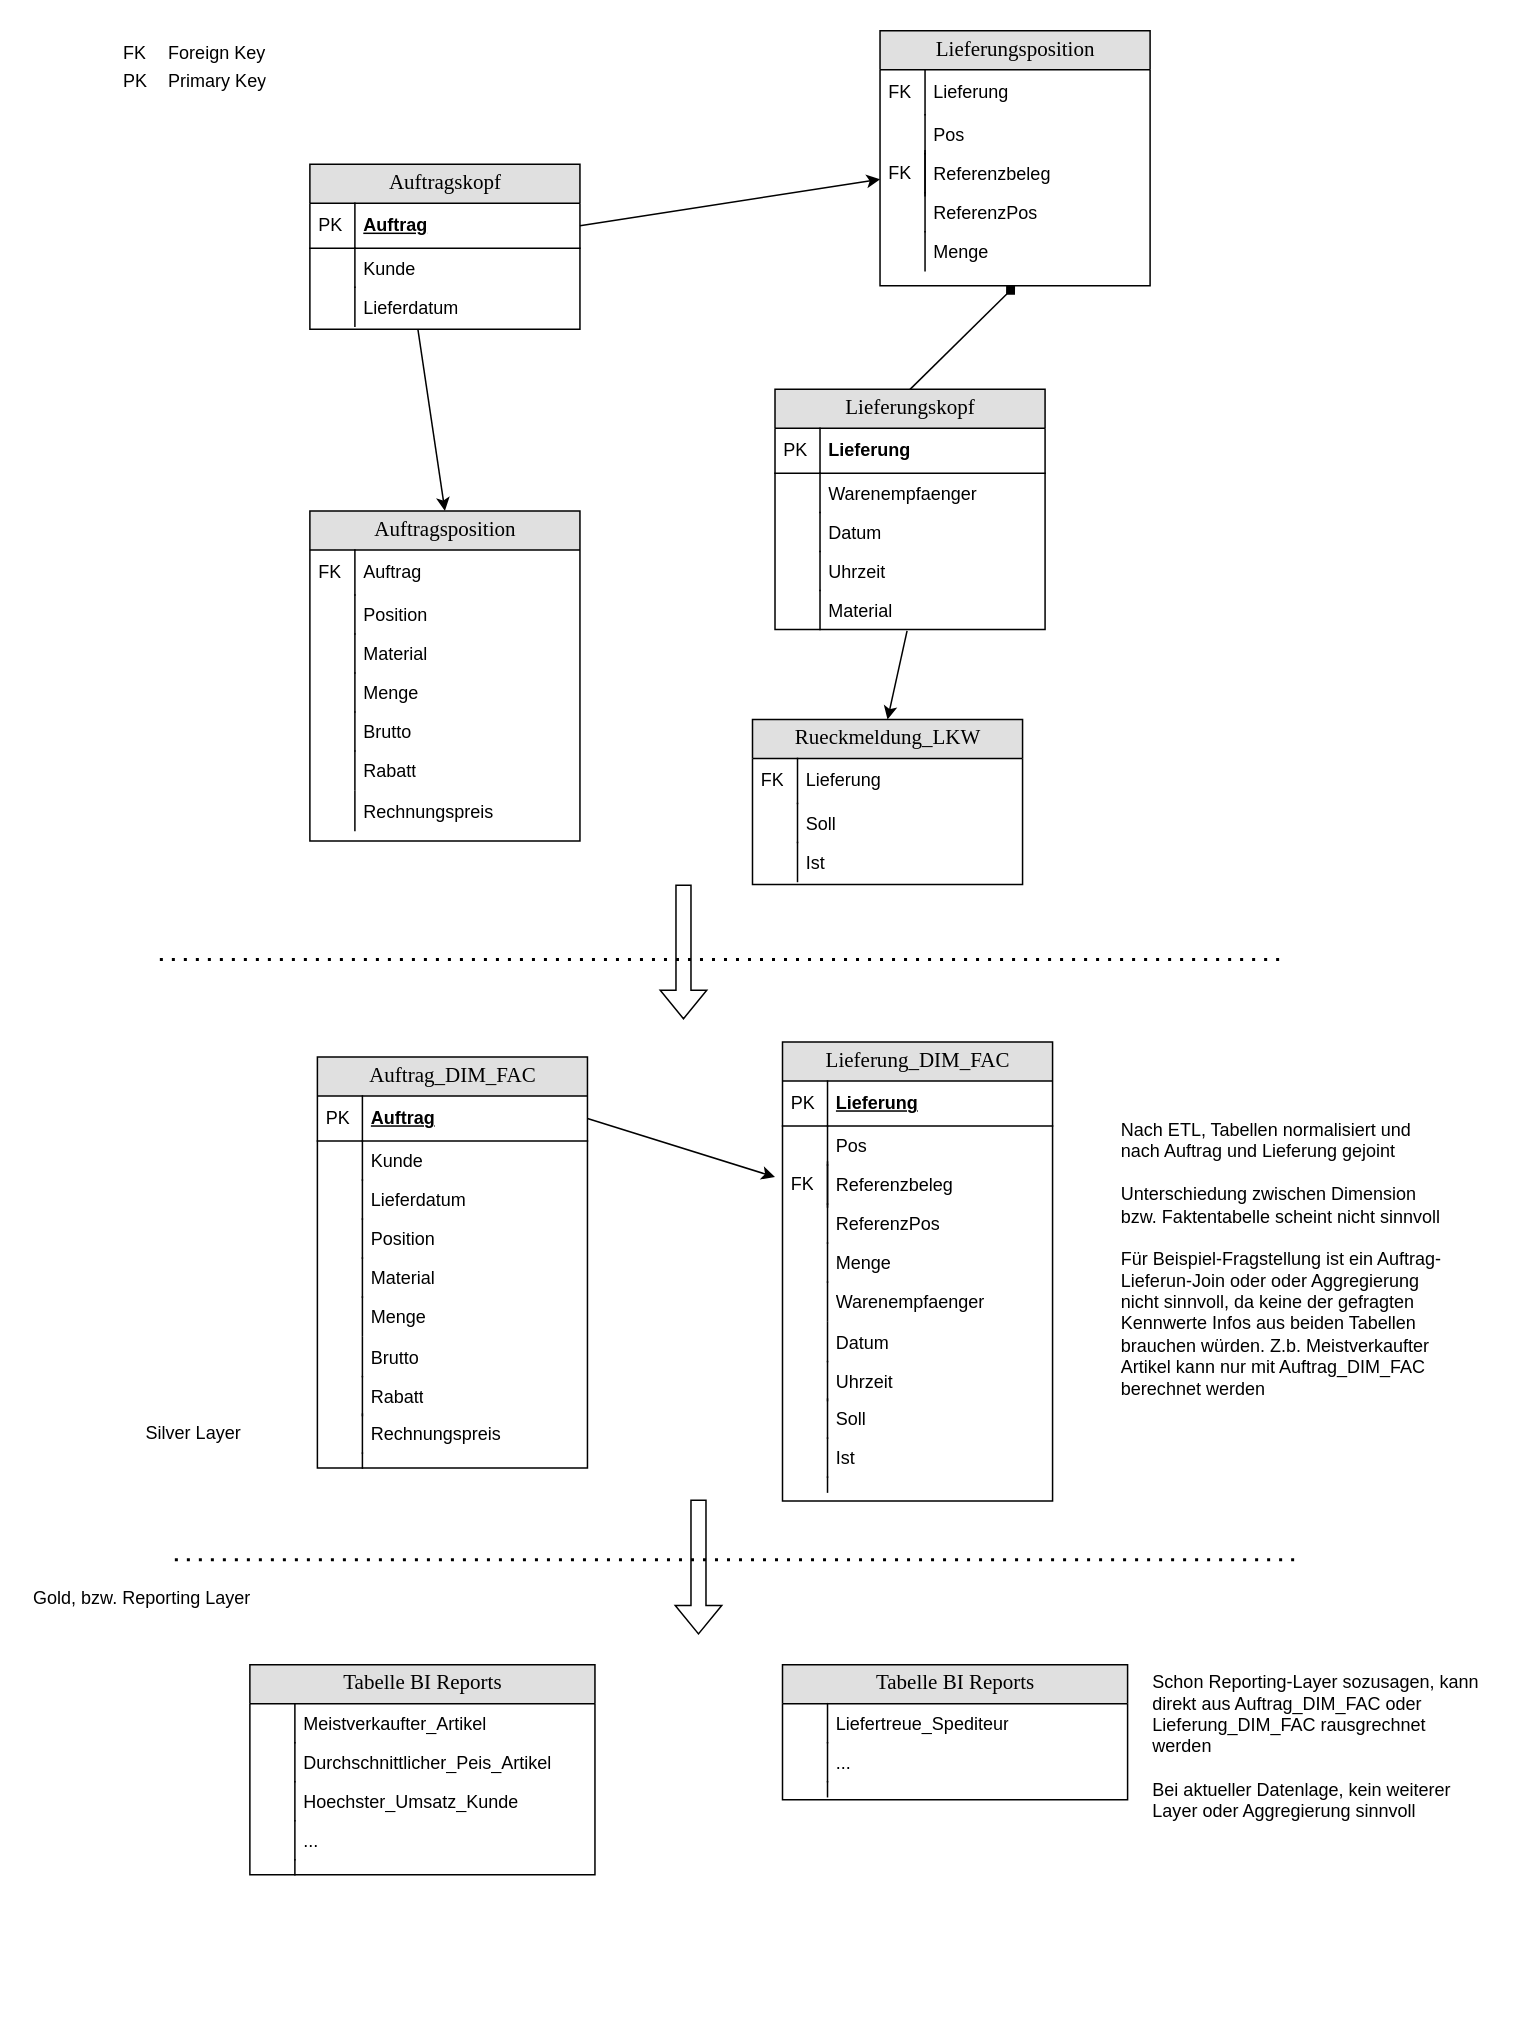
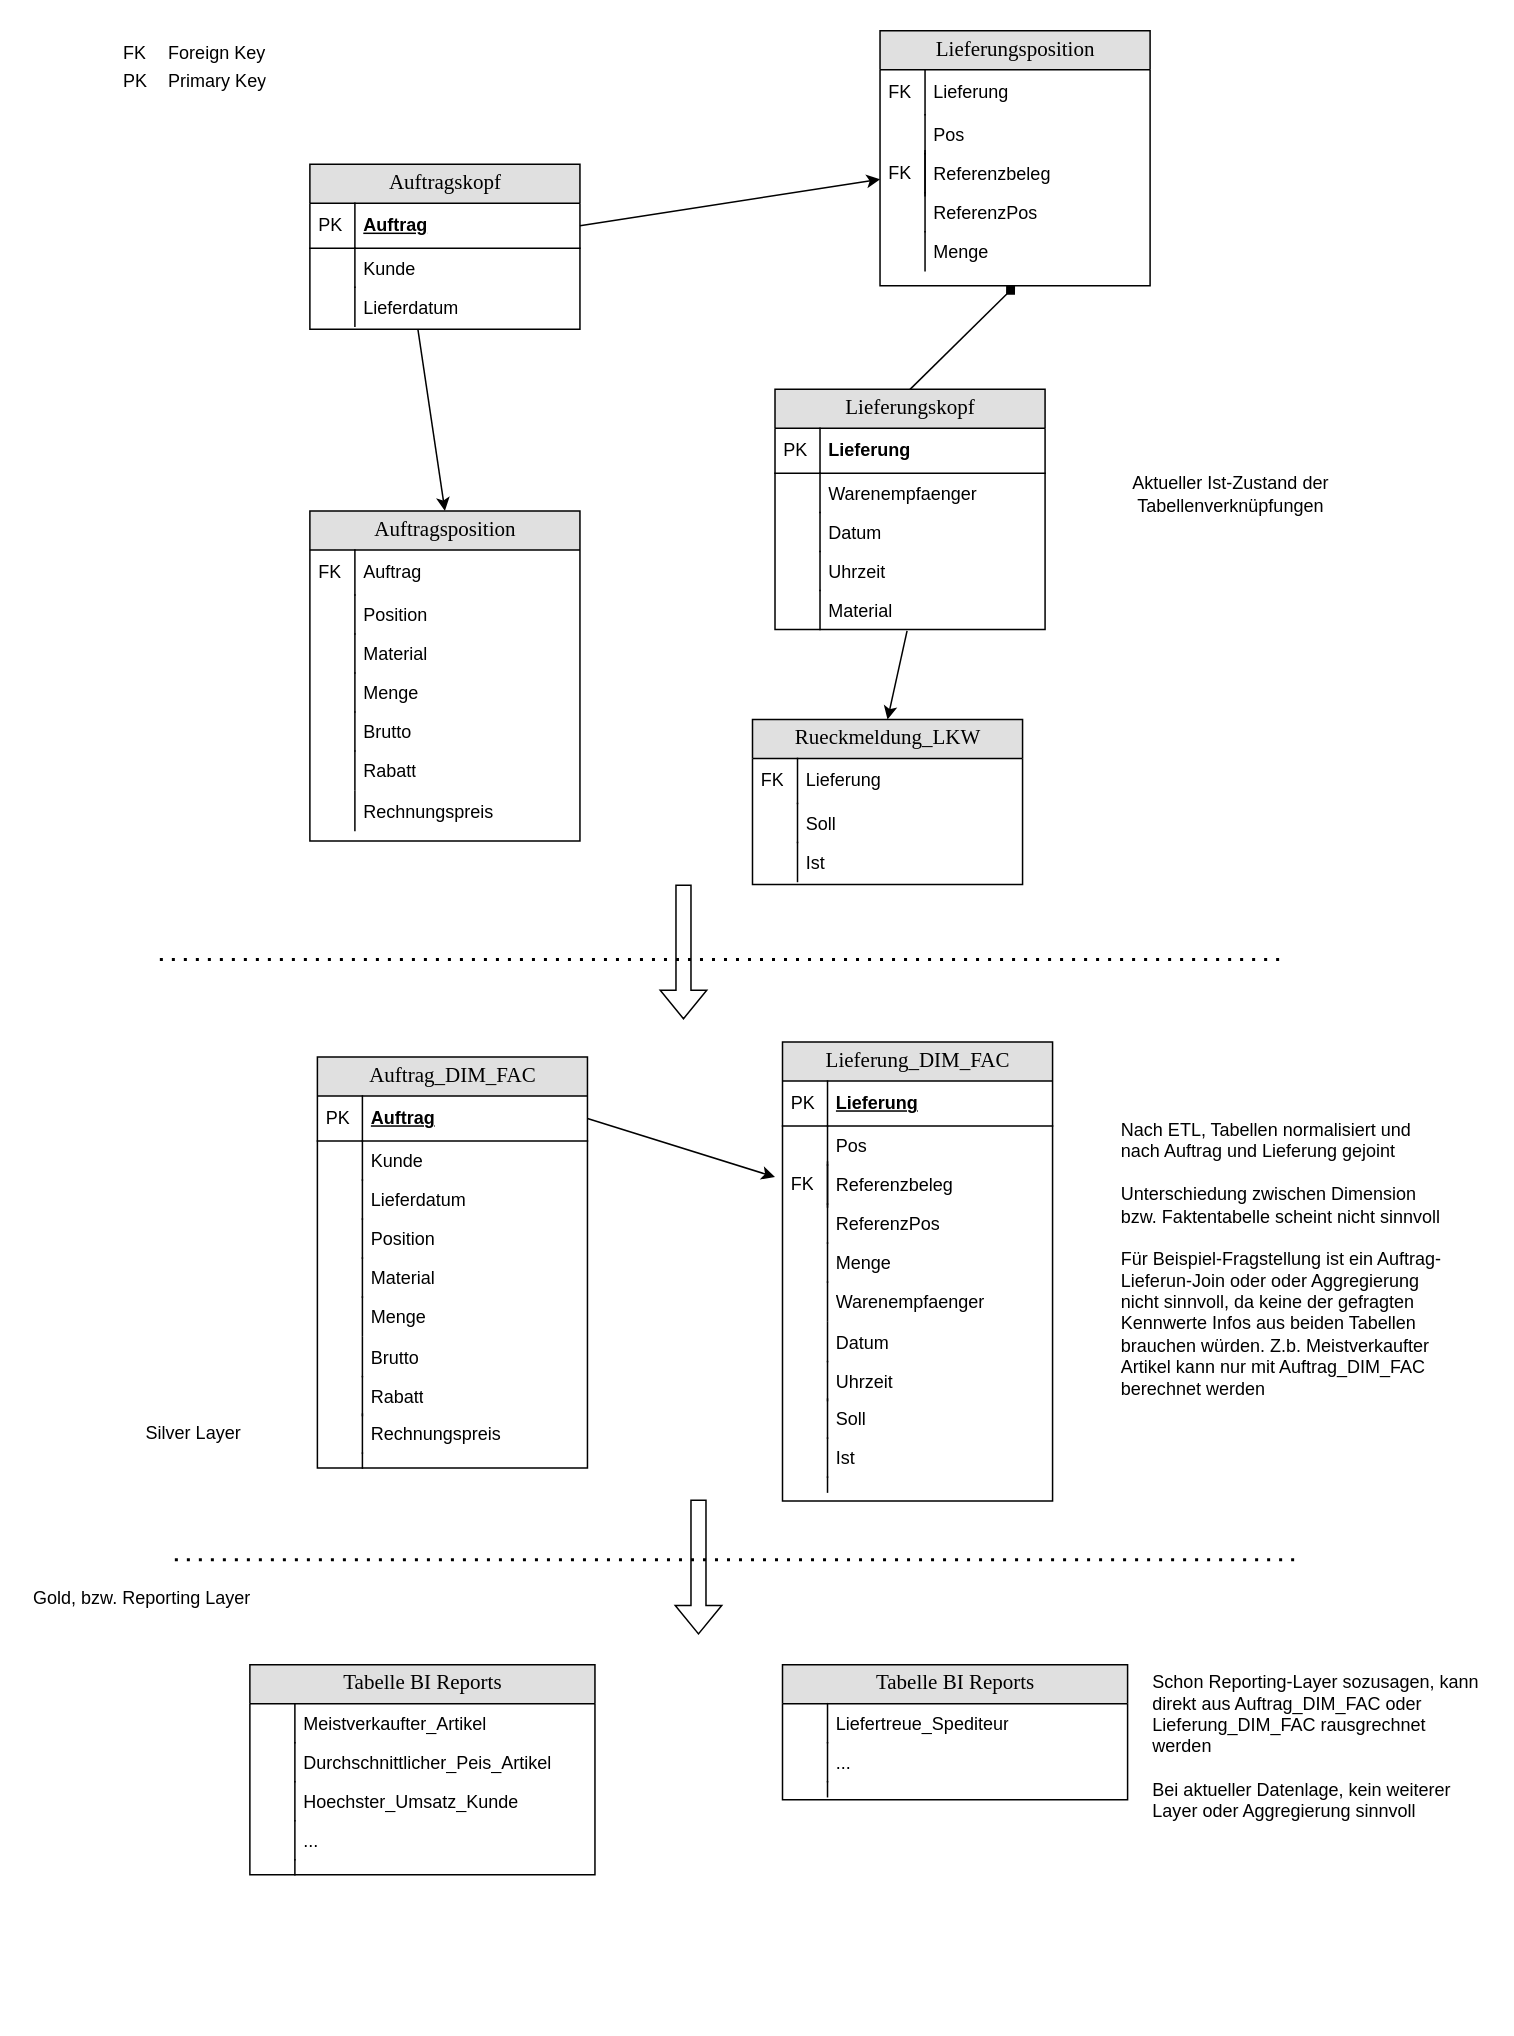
node "Aktueller Ist-Zustand der Tabellenverknüpfungen": added
